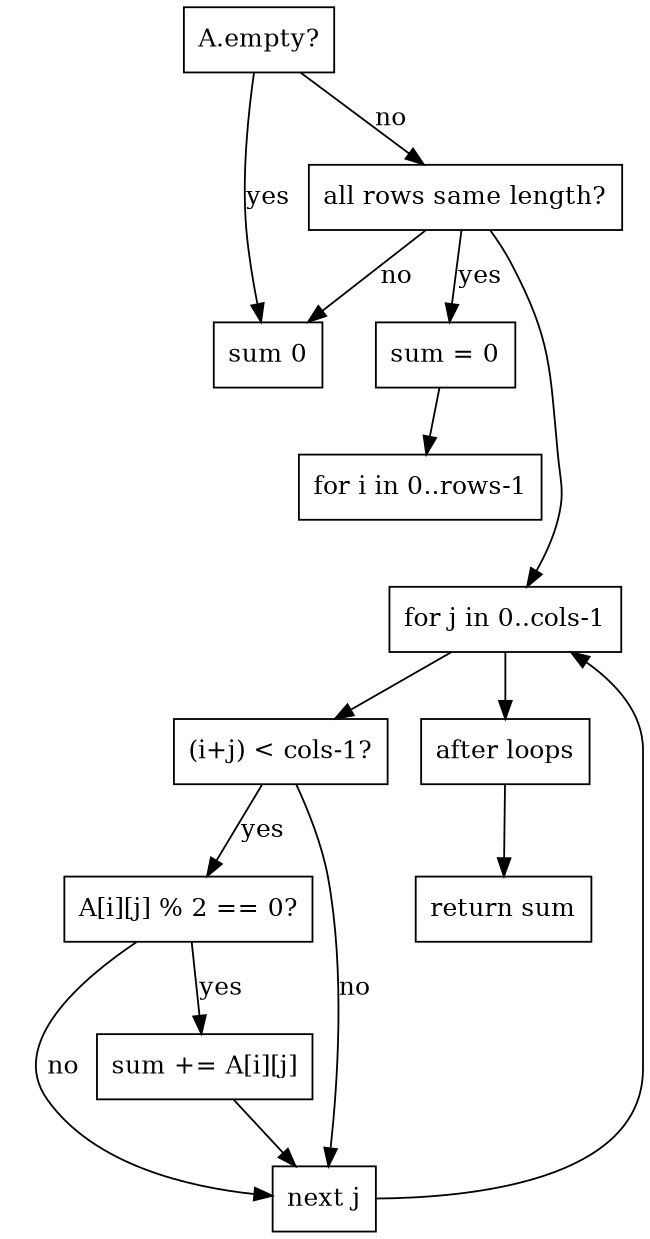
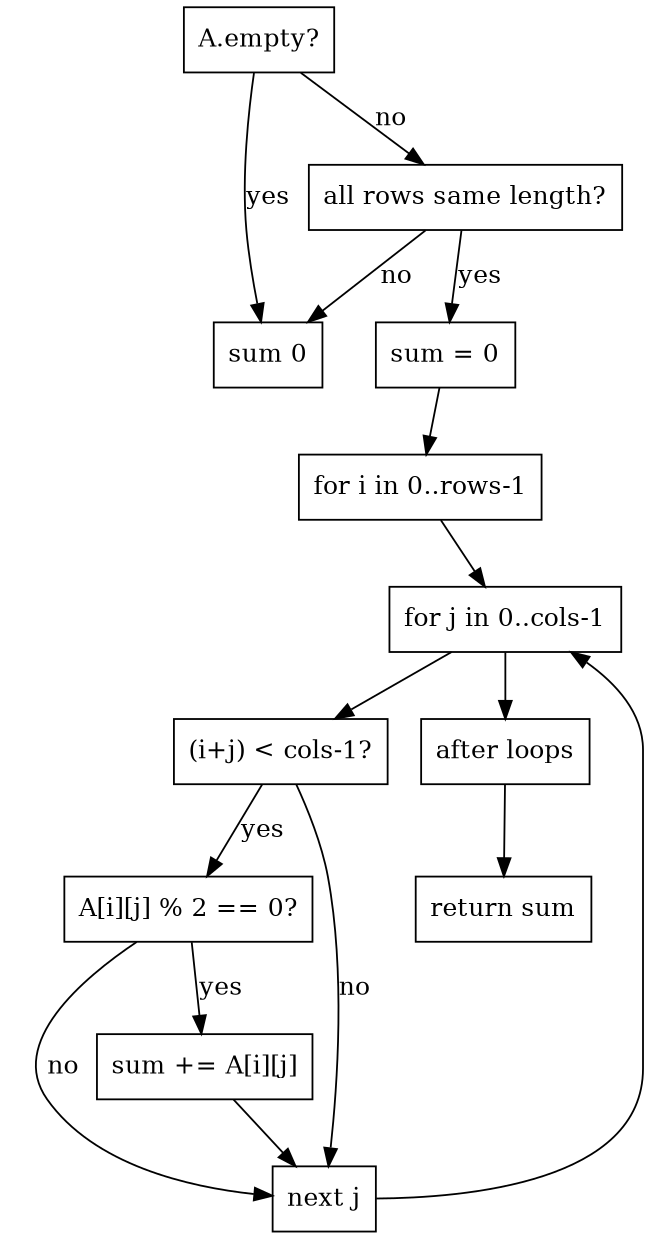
edge "all rows same length?" -> "for j in 0..cols-1": now "for i in 0..rows-1" -> "for j in 0..cols-1"
